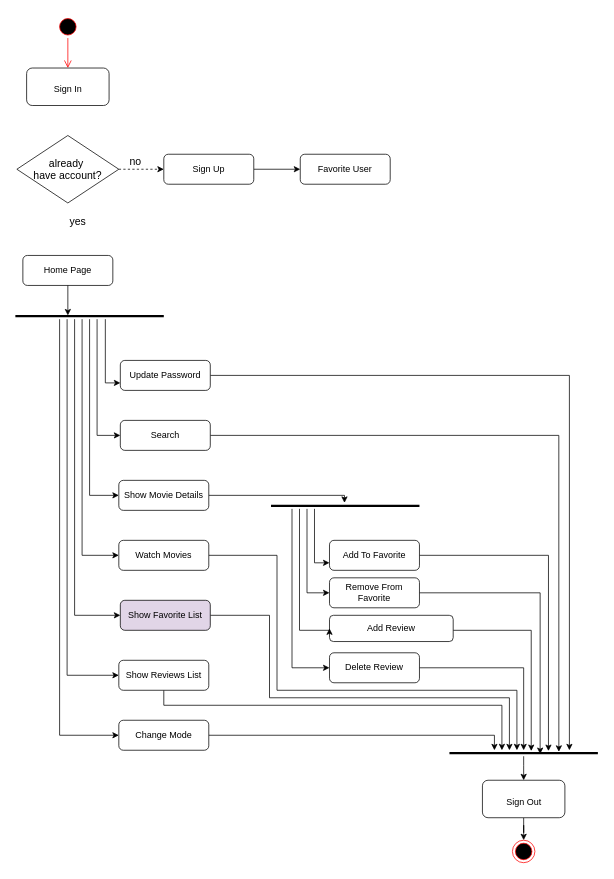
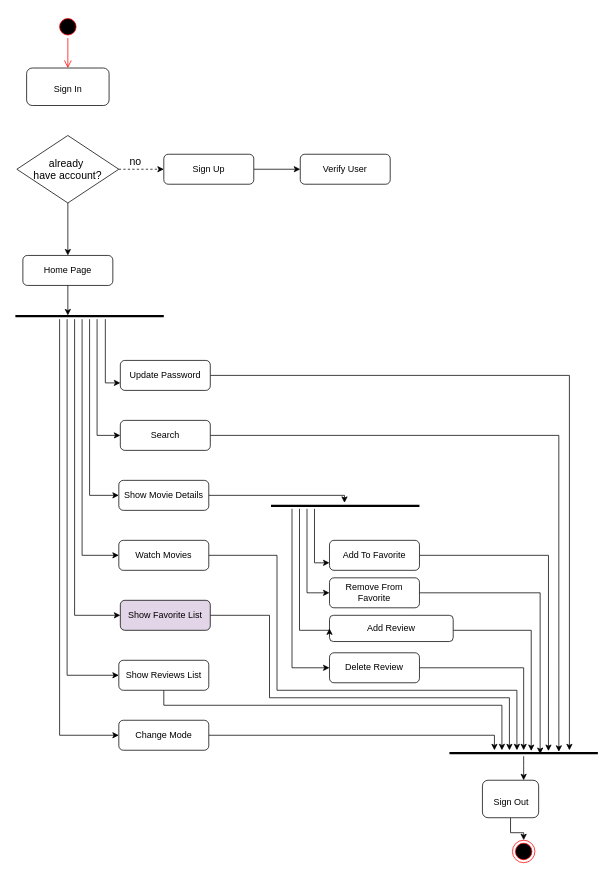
node "Favorite User": label "Favorite User" -> "Verify User"
edge "already have account?" -> "Home Page": added
node "yes": removed
node "Sign Out": size 83x38 -> 56x38
